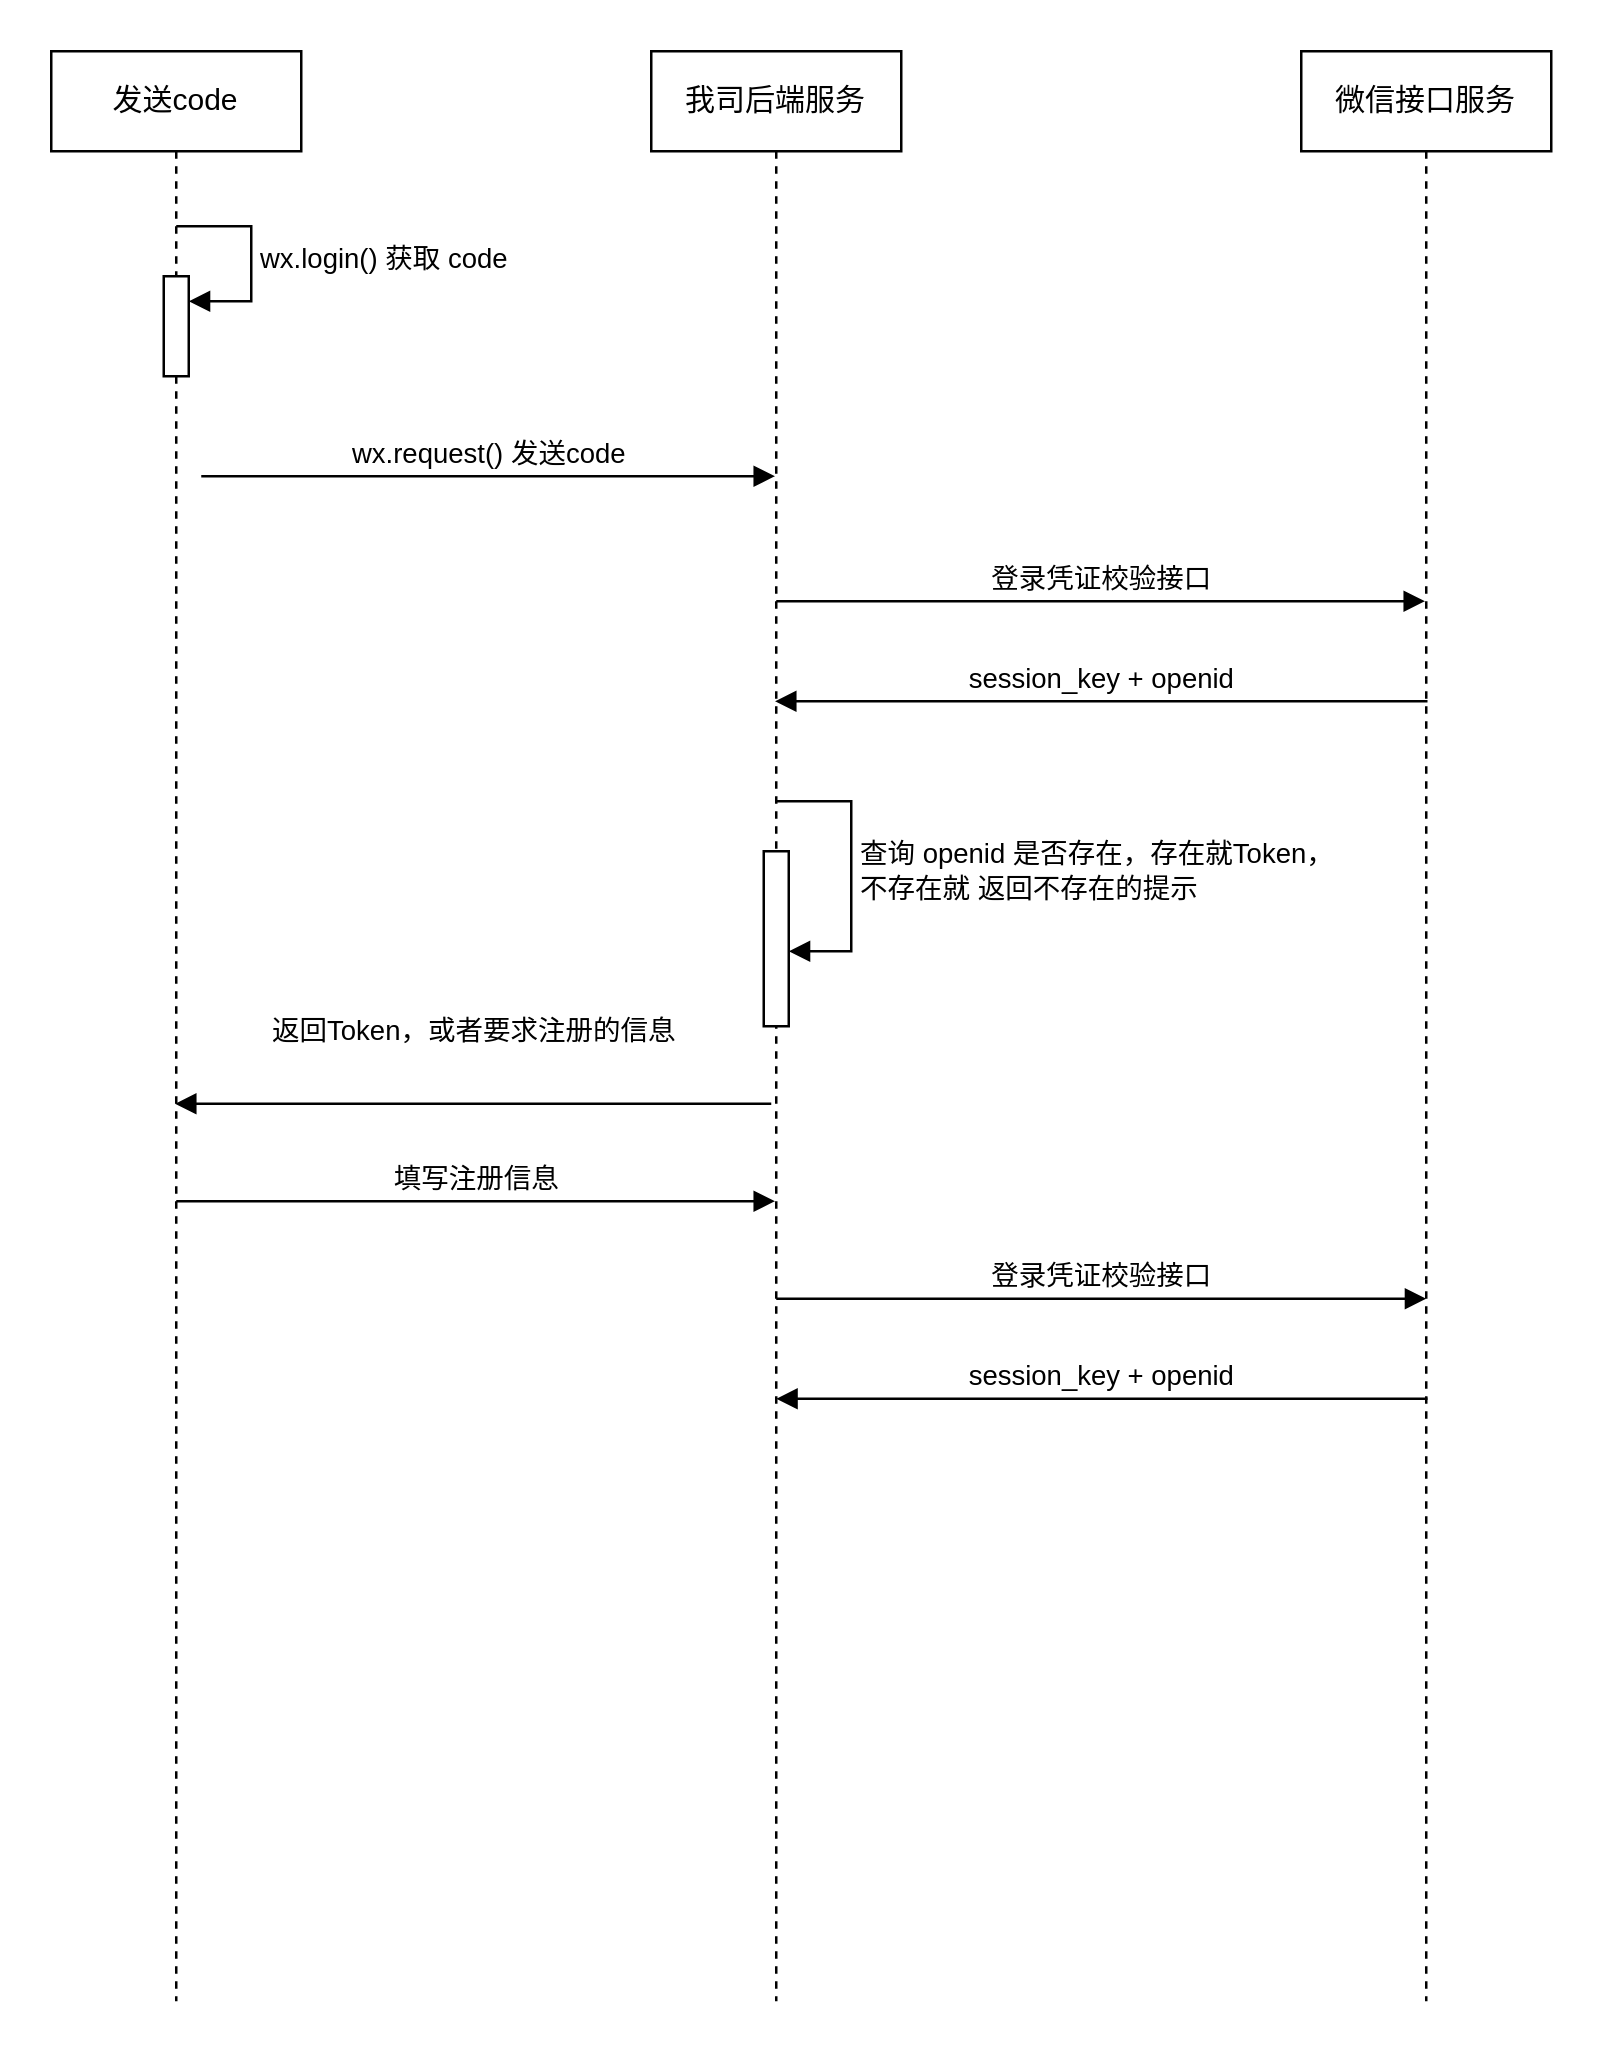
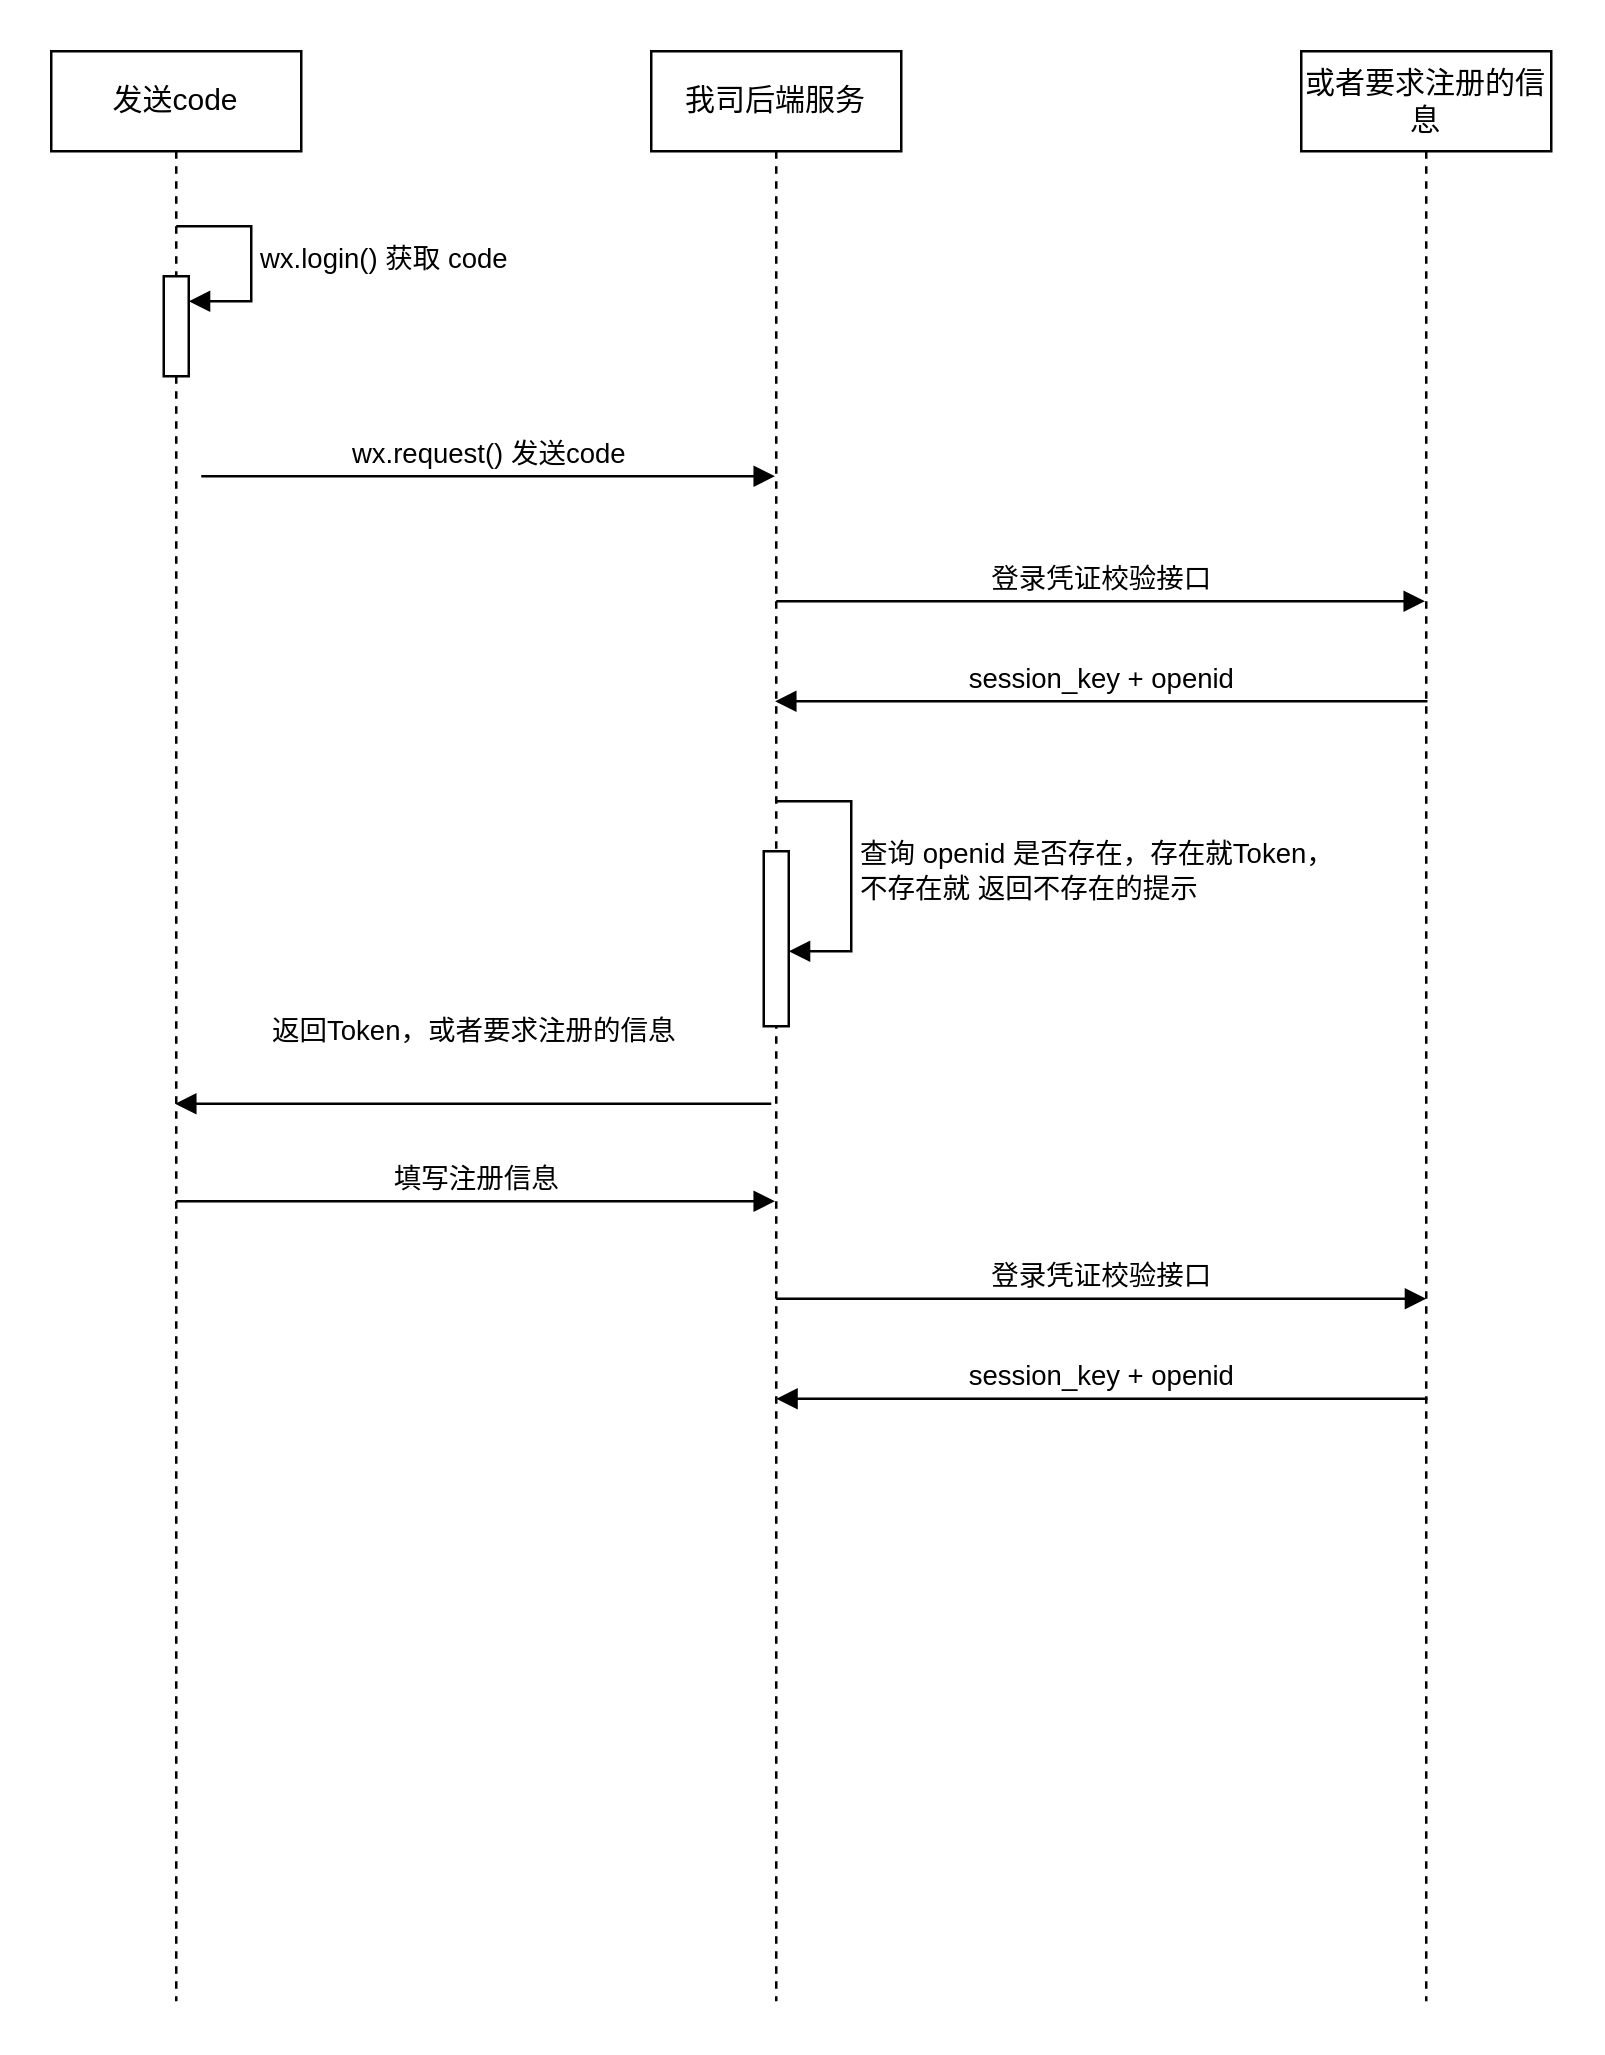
node "微信接口服务": label "微信接口服务" -> "或者要求注册的信息"
